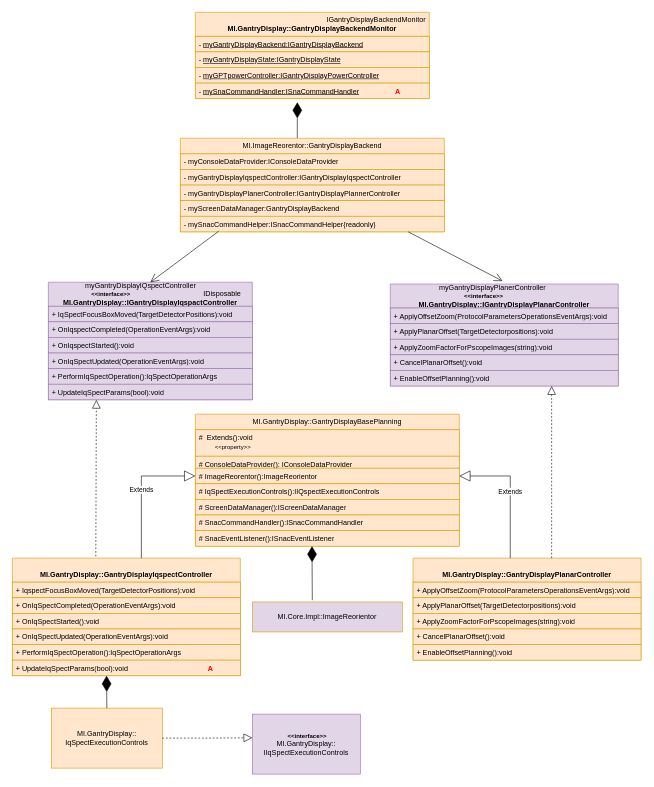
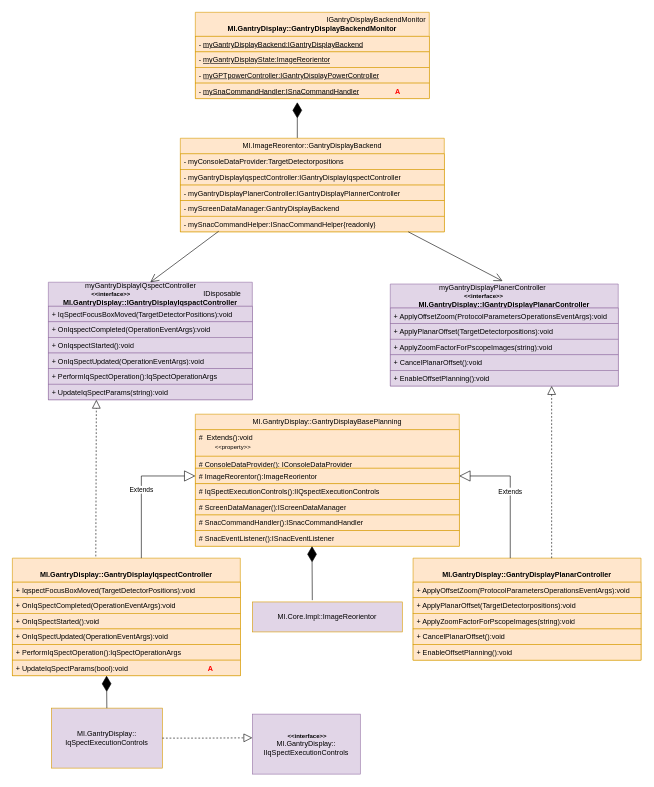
node "- myGantryDisplayState:IGantryDisplayState": label "- myGantryDisplayState:IGantryDisplayState" -> "- myGantryDisplayState:ImageReorientor"
node "- myConsoleDataProvider:IConsoleDataProvider": label "- myConsoleDataProvider:IConsoleDataProvider" -> "- myConsoleDataProvider:TargetDetectorpositions"
node "+ UpdateIqSpectParams(bool):void": label "+ UpdateIqSpectParams(bool):void" -> "+ UpdateIqSpectParams(string):void"
node "MI.GantryDisplay:: IqSpectExecutionControls": fillcolor #ffe6cc -> #e1d5e7
